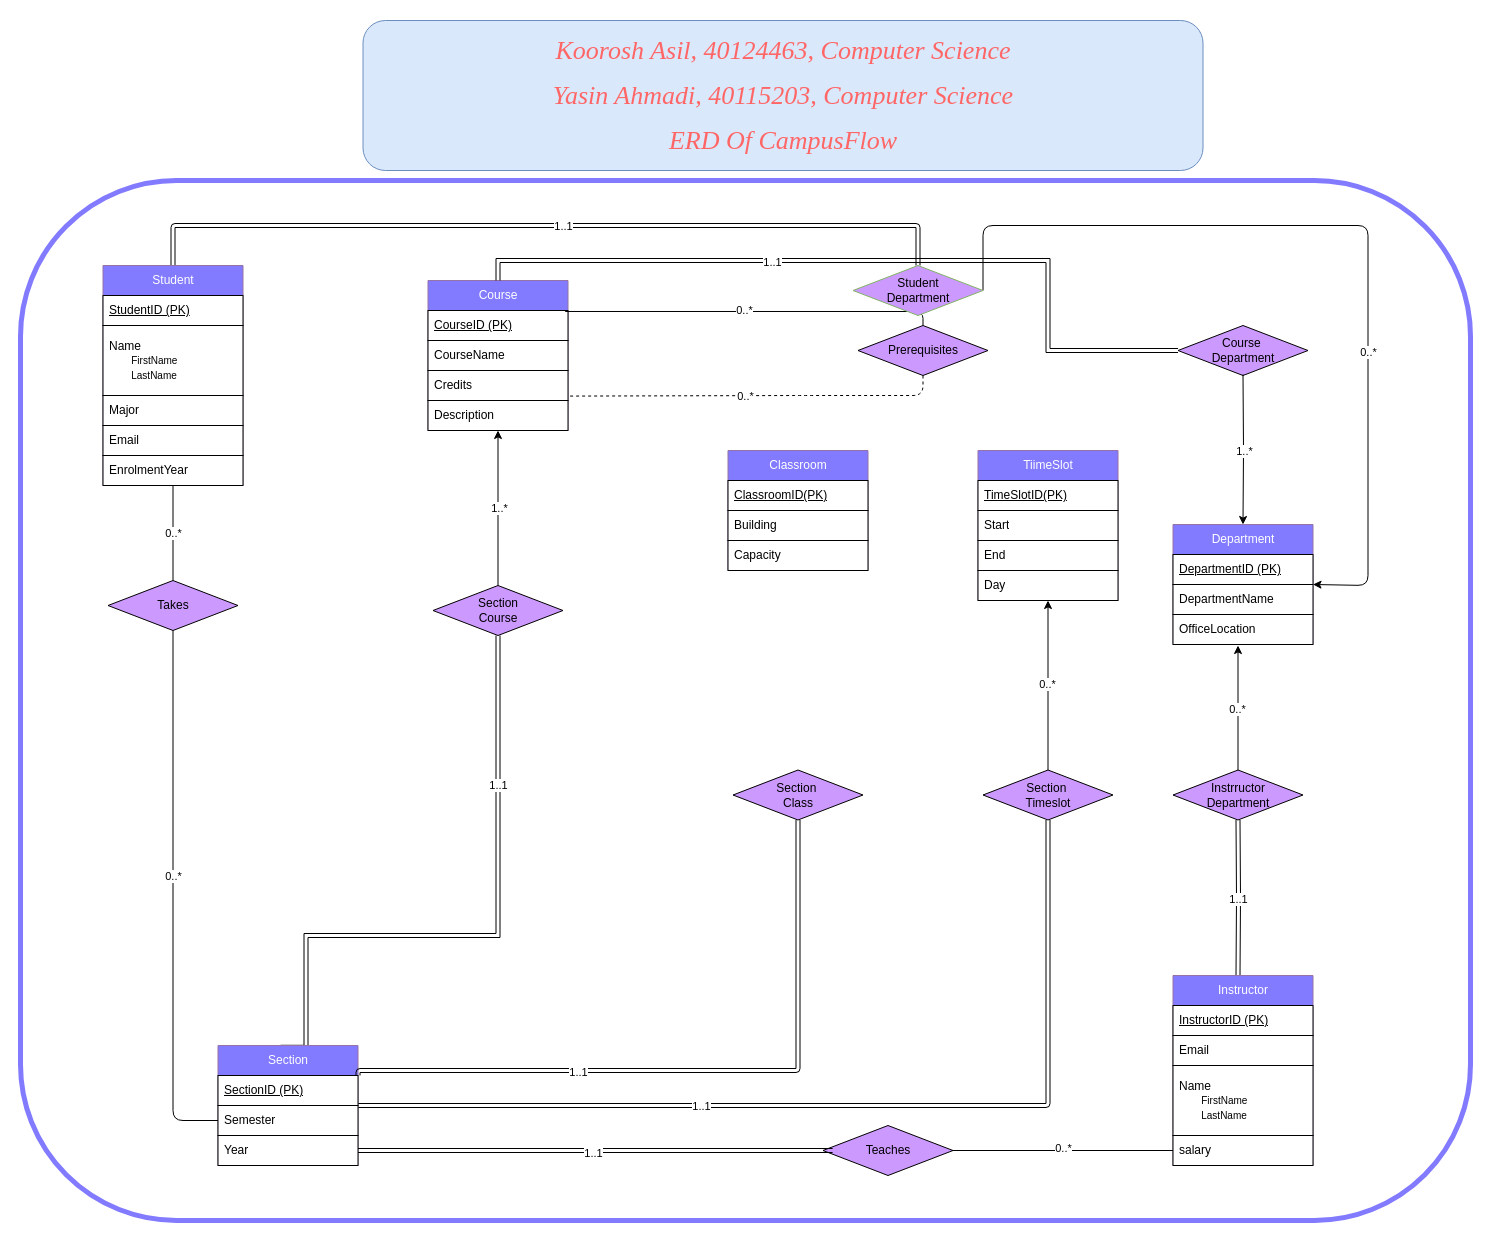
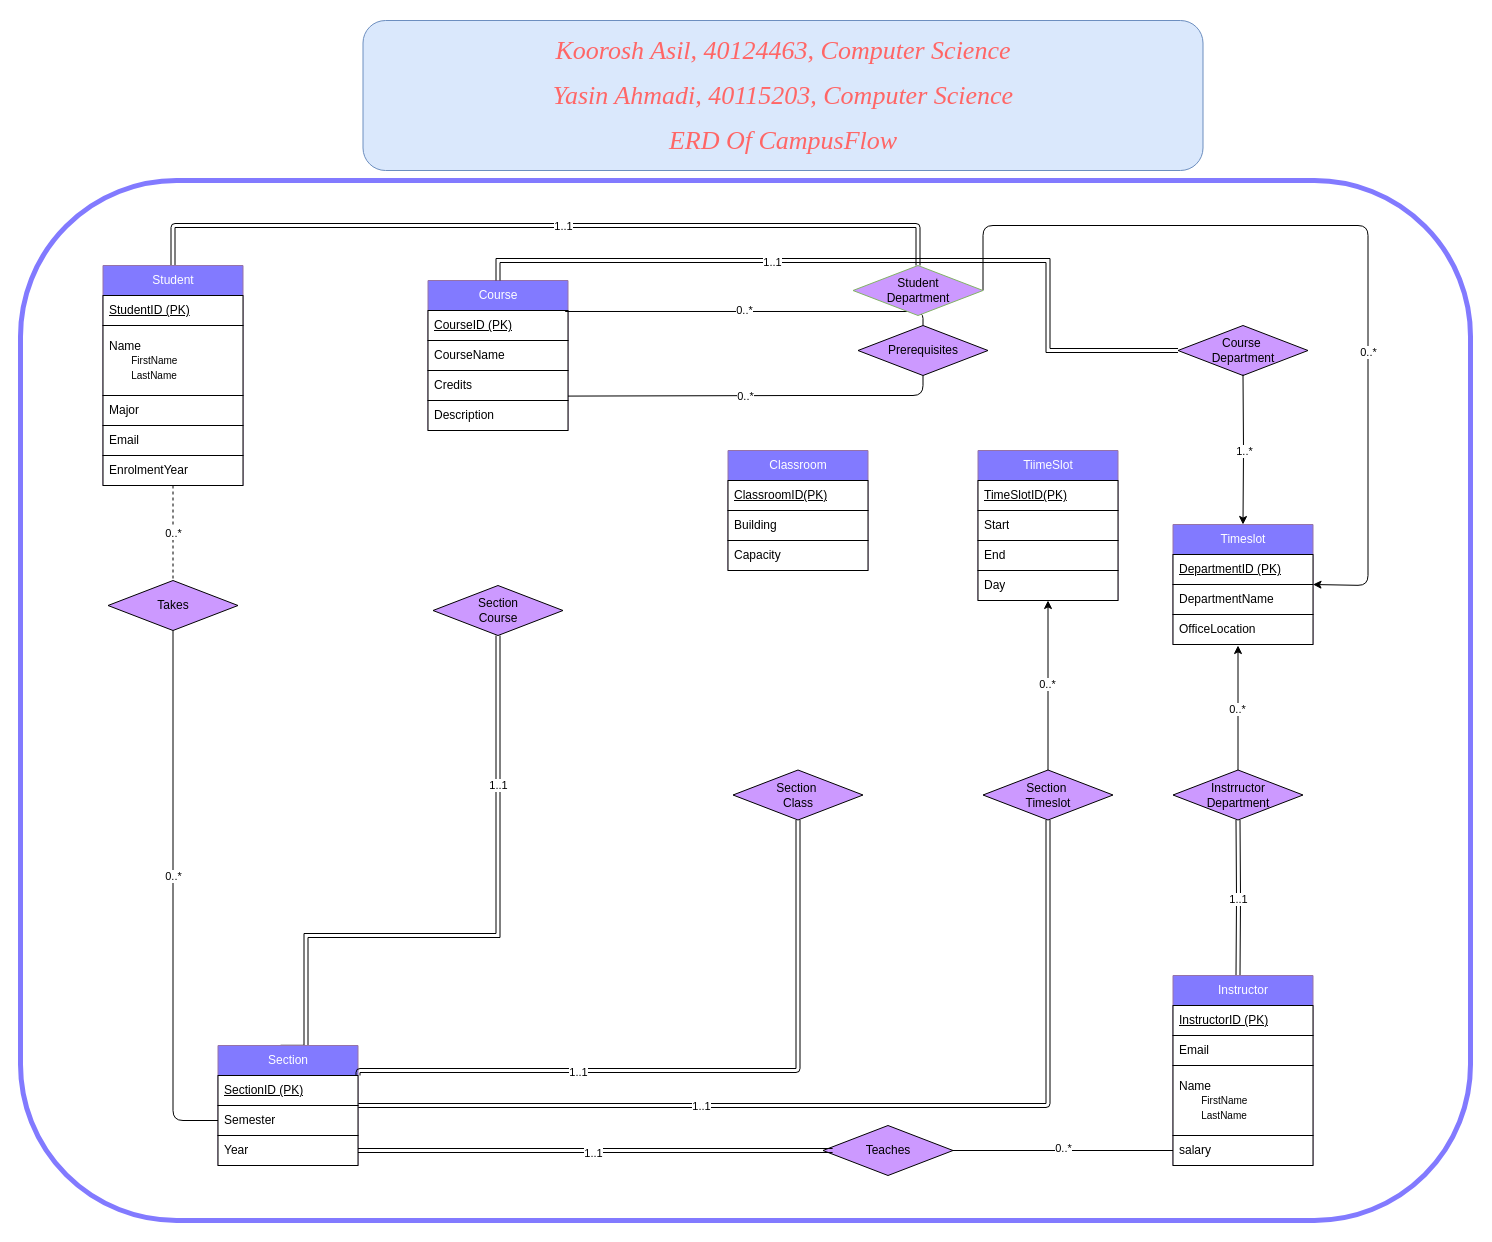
edge "Prerequisites" -- "Credits": style dashed -> solid
edge "Student" -- "Takes": style solid -> dashed
edge "Section Course" -> "Course": removed, label "1..*"
node "Department": label "Department" -> "Timeslot"
